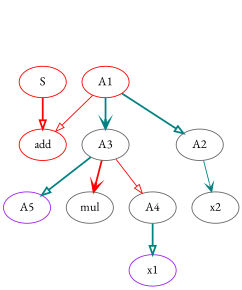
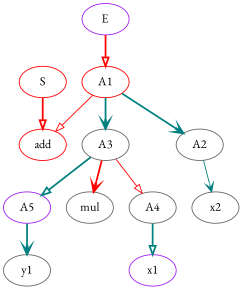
node "E": added
edge "A1" -> "A2": arrowhead onormal -> vee
node "y1": added
